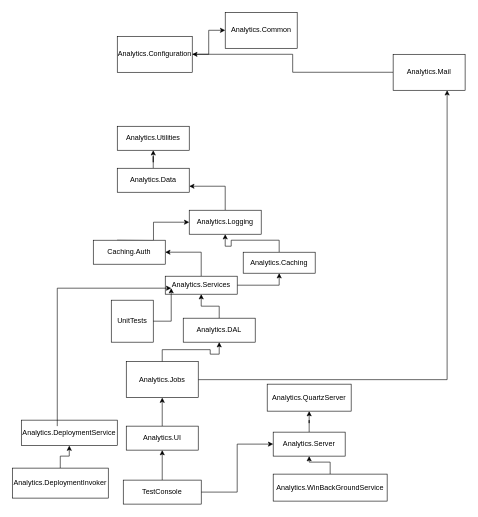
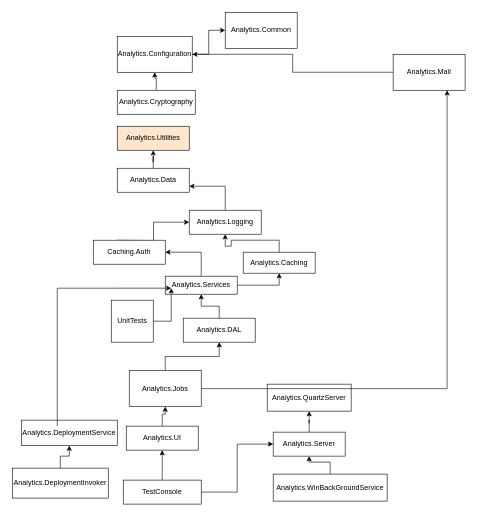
edge "Analytics.Cryptography" -> "Analytics.Configuration": added
node "Analytics.Cryptography": added
node "Analytics.Utilities": fillcolor #ffffff -> #ffe6cc
node "Analytics.Jobs": moved (162, 380) -> (165, 389)
